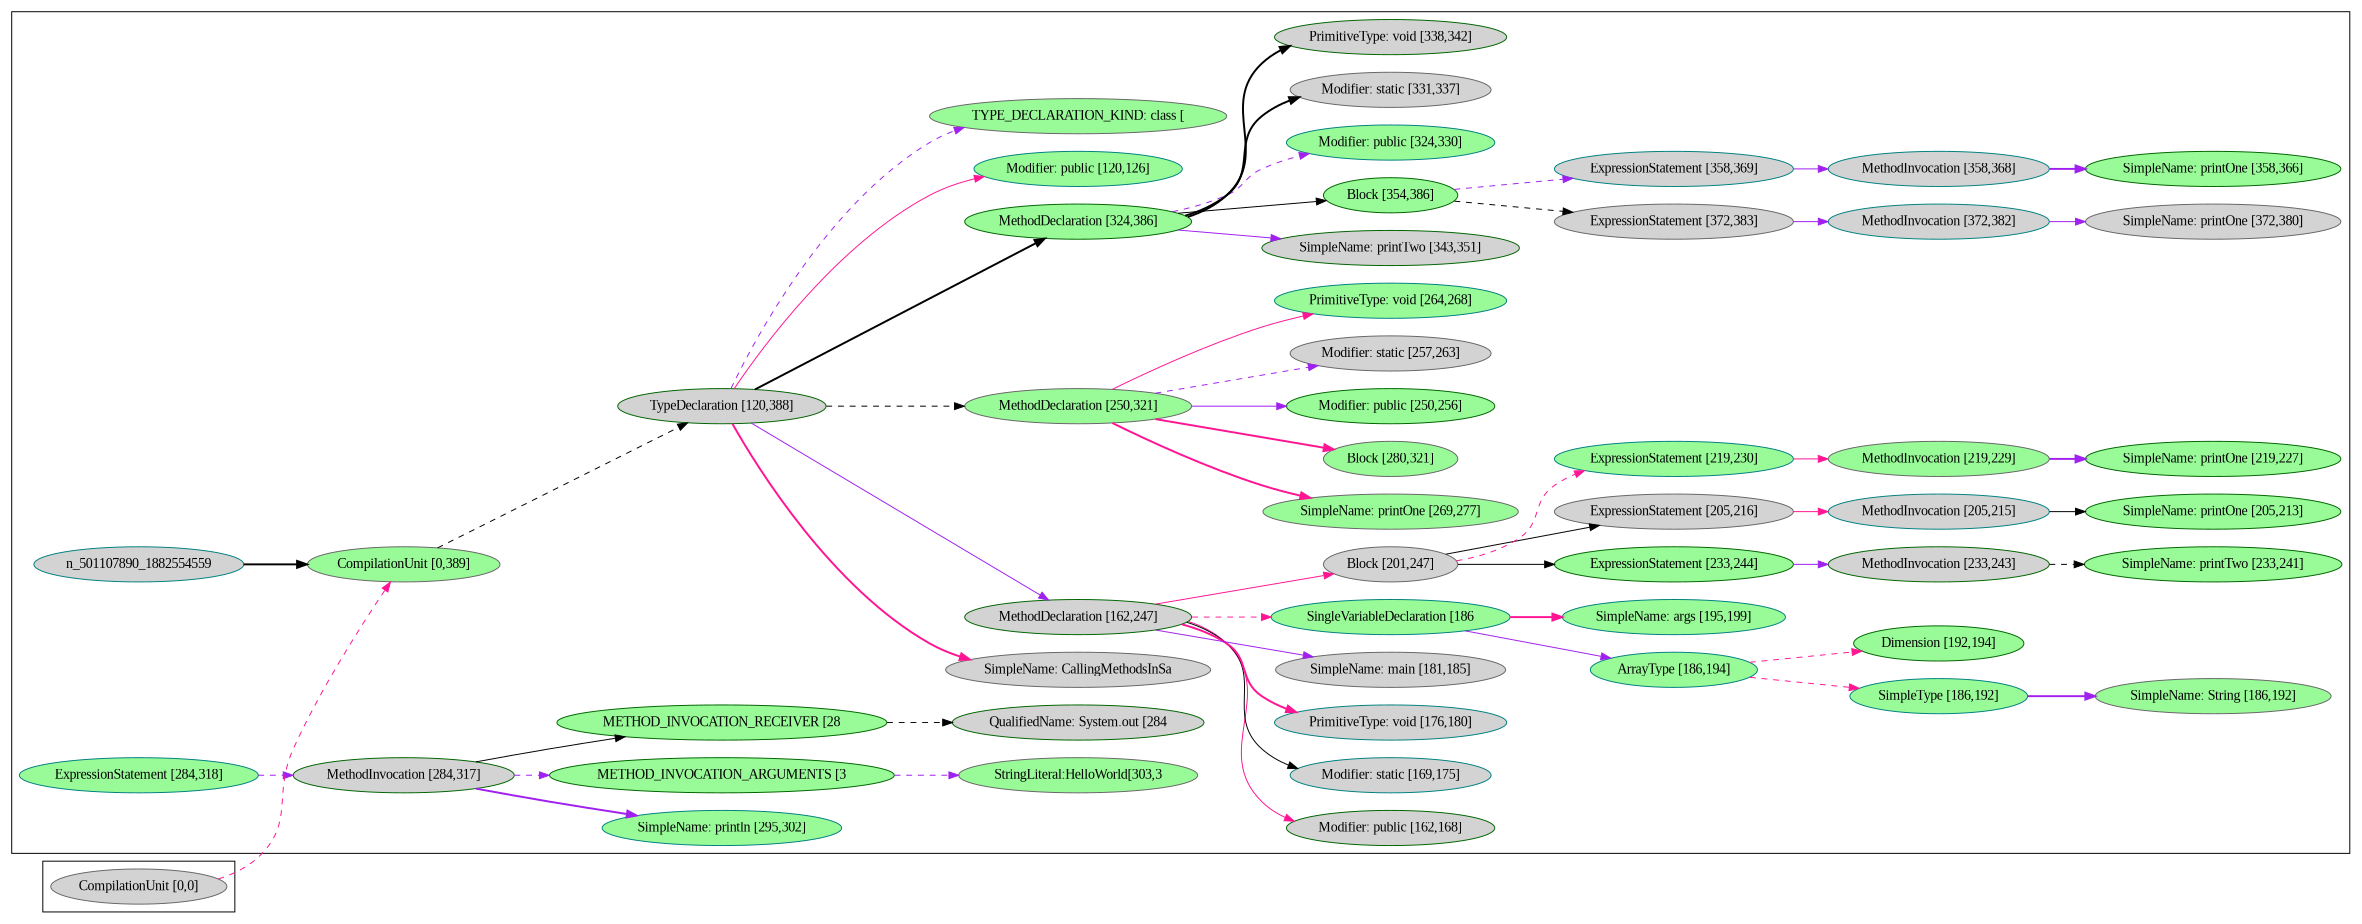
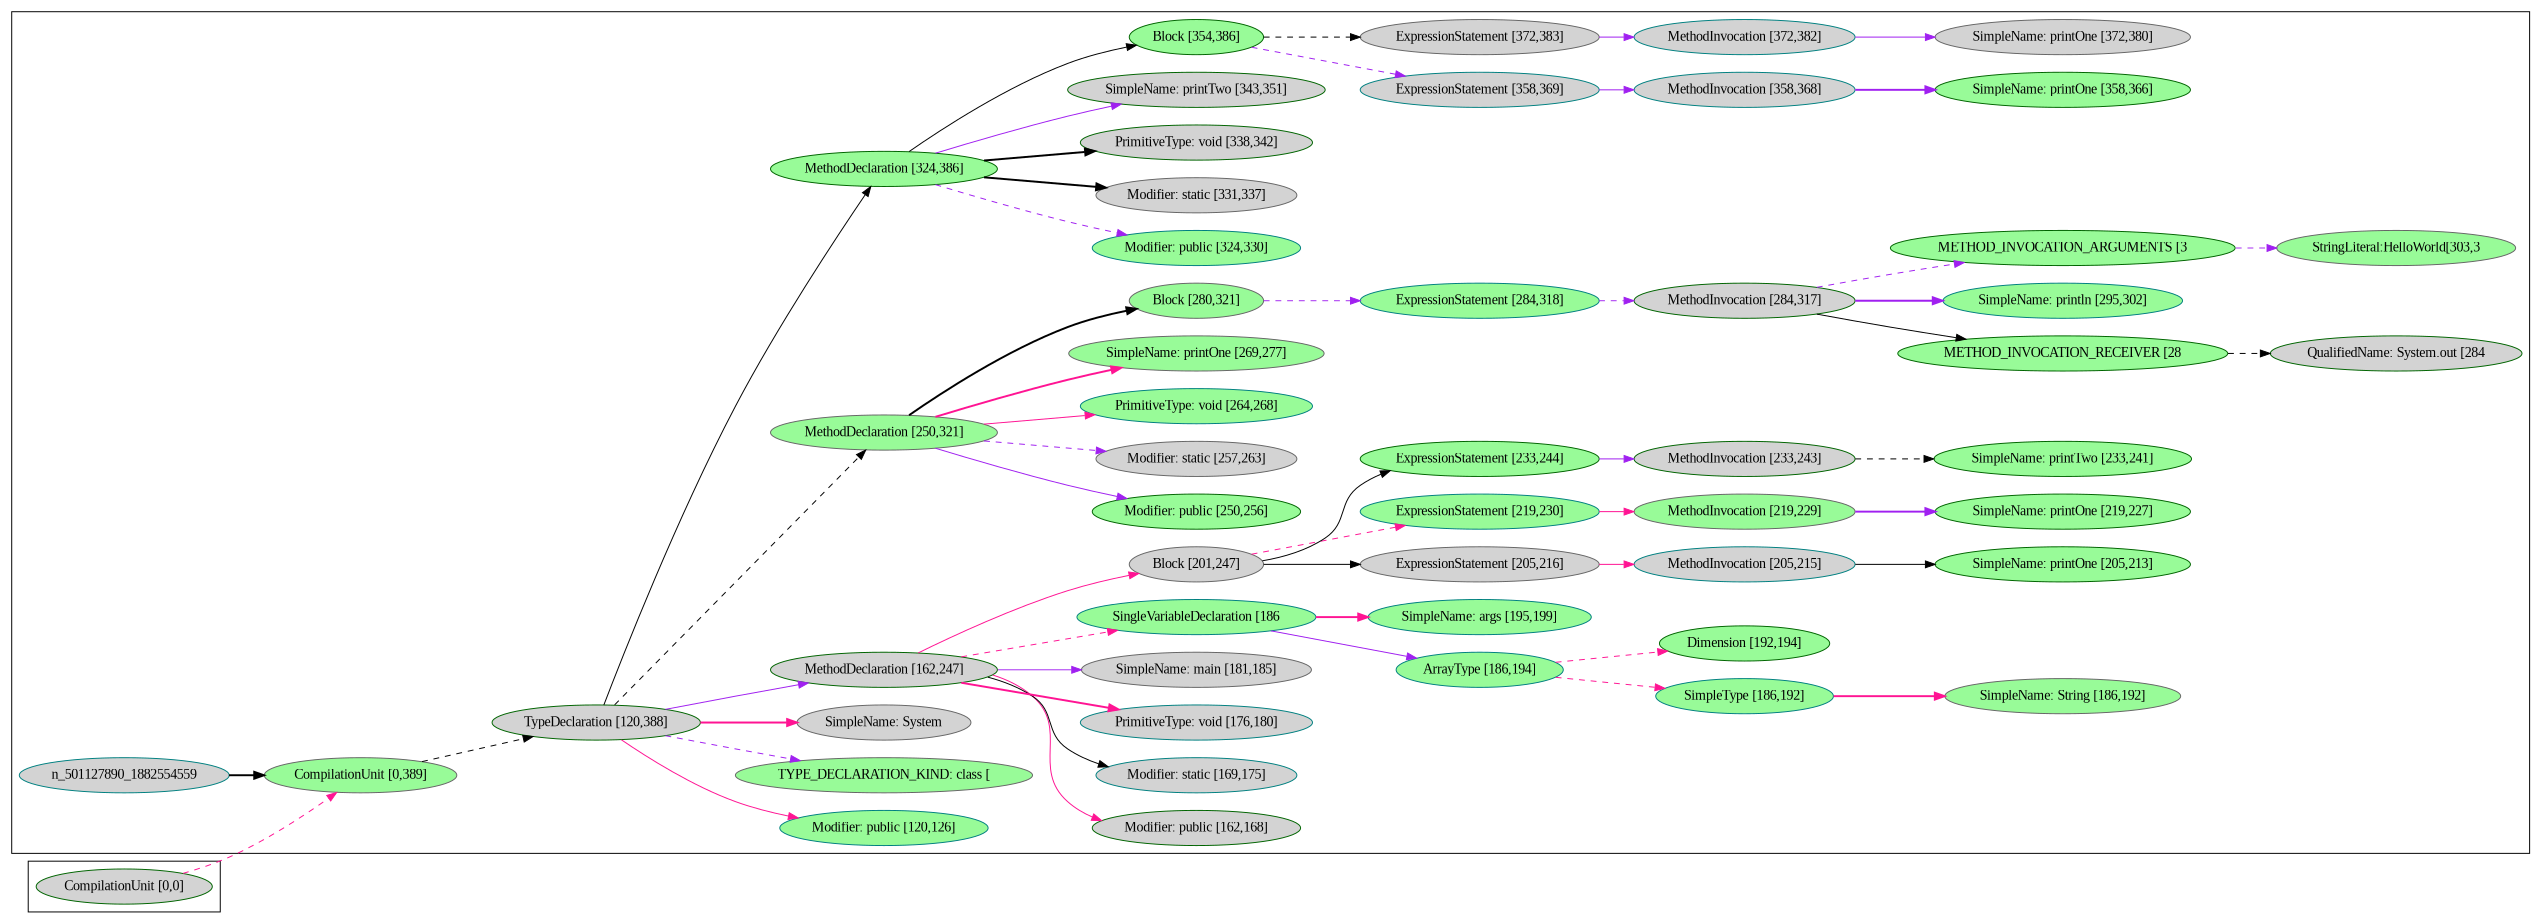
edge "Block [280,321]" -> "ExpressionStatement [284,318]": added
edge "TypeDeclaration [120,388]" -> "MethodDeclaration [324,386]": style bold -> solid
edge "MethodDeclaration [250,321]" -> "Block [280,321]": color deeppink -> black
node "n_501107890_1882554559": label "n_501107890_1882554559" -> "n_501127890_1882554559"
node "SimpleName: CallingMethodsInSa": label "SimpleName: CallingMethodsInSa" -> "SimpleName: System"
edge "SimpleType [186,192]" -> "SimpleName: String [186,192]": color purple -> deeppink
node "CompilationUnit [0,0]": color gray40 -> darkgreen
